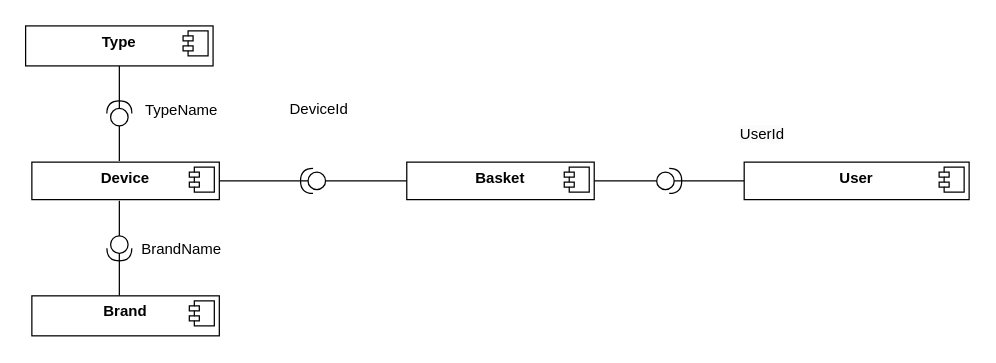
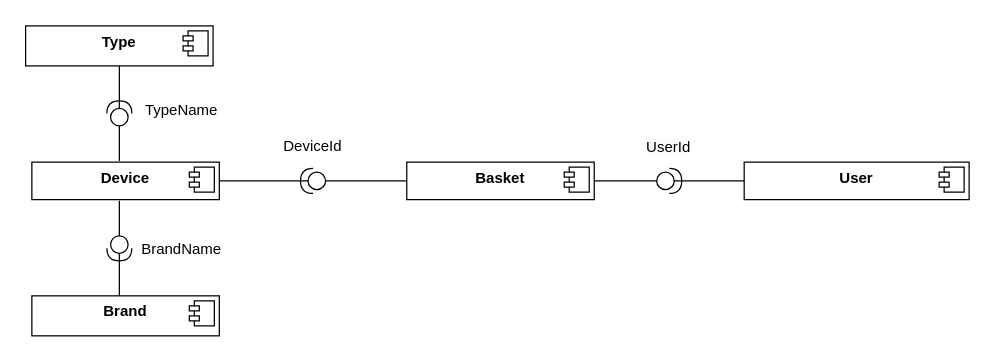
node "DeviceId": moved (319, 108) -> (313, 146)
node "UserId": moved (788, 134) -> (694, 146)
